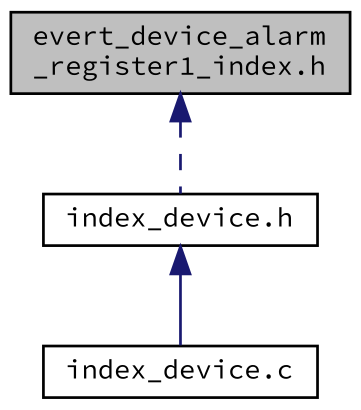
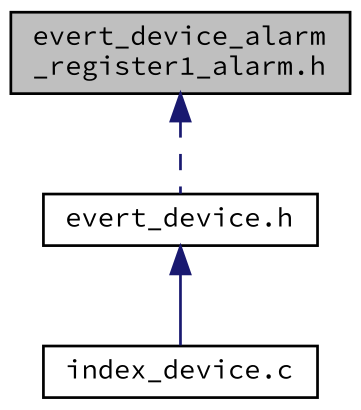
node "evert_device_alarm _register1_index.h": label "evert_device_alarm _register1_index.h" -> "evert_device_alarm _register1_alarm.h"
node "index_device.h": label "index_device.h" -> "evert_device.h"
